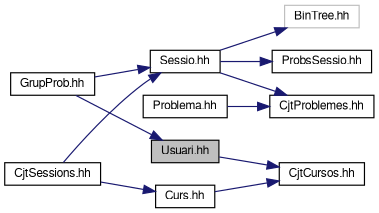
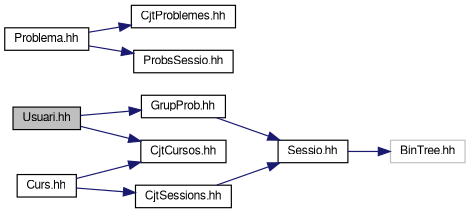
edge "Sessio.hh" -> "ProbsSessio.hh": now "Problema.hh" -> "ProbsSessio.hh"
edge "Sessio.hh" -> "CjtProblemes.hh": removed
edge "GrupProb.hh" -> "Usuari.hh": reversed
edge "CjtSessions.hh" -> "Curs.hh": reversed
